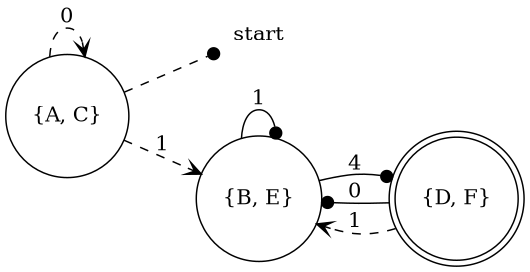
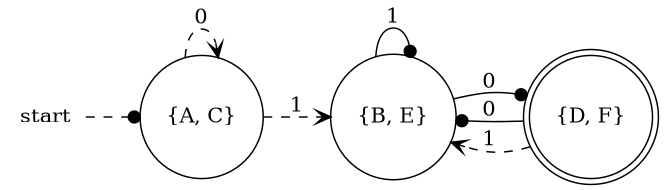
edge "{A, C}" -> "start": reversed
edge "{B, E}" -> "{D, F}": label "4" -> "0"
